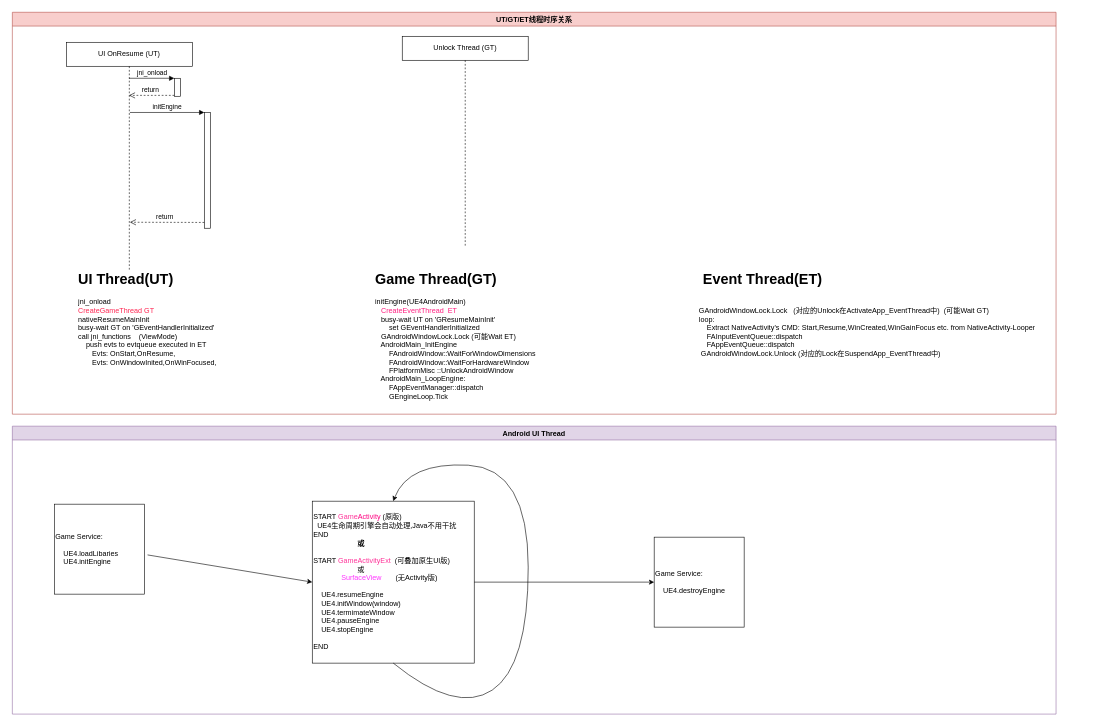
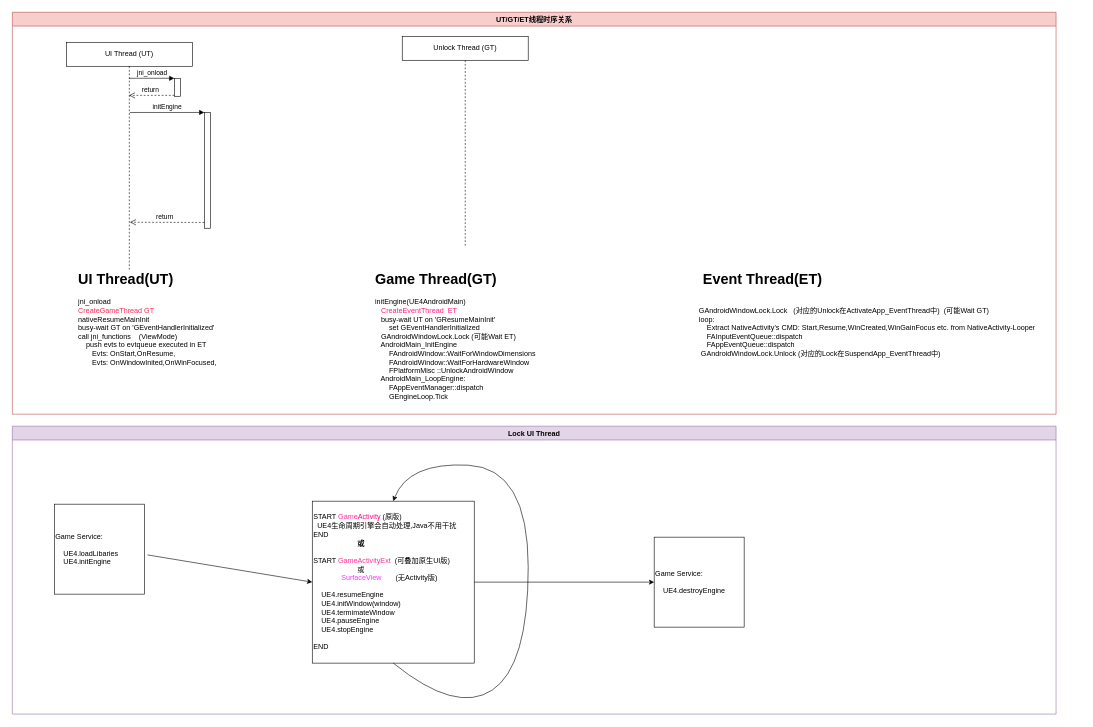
node "UI OnResume (UT)": label "UI OnResume (UT)" -> "UI Thread (UT)"
node "Android UI Thread": label "Android UI Thread" -> "Lock UI Thread"
